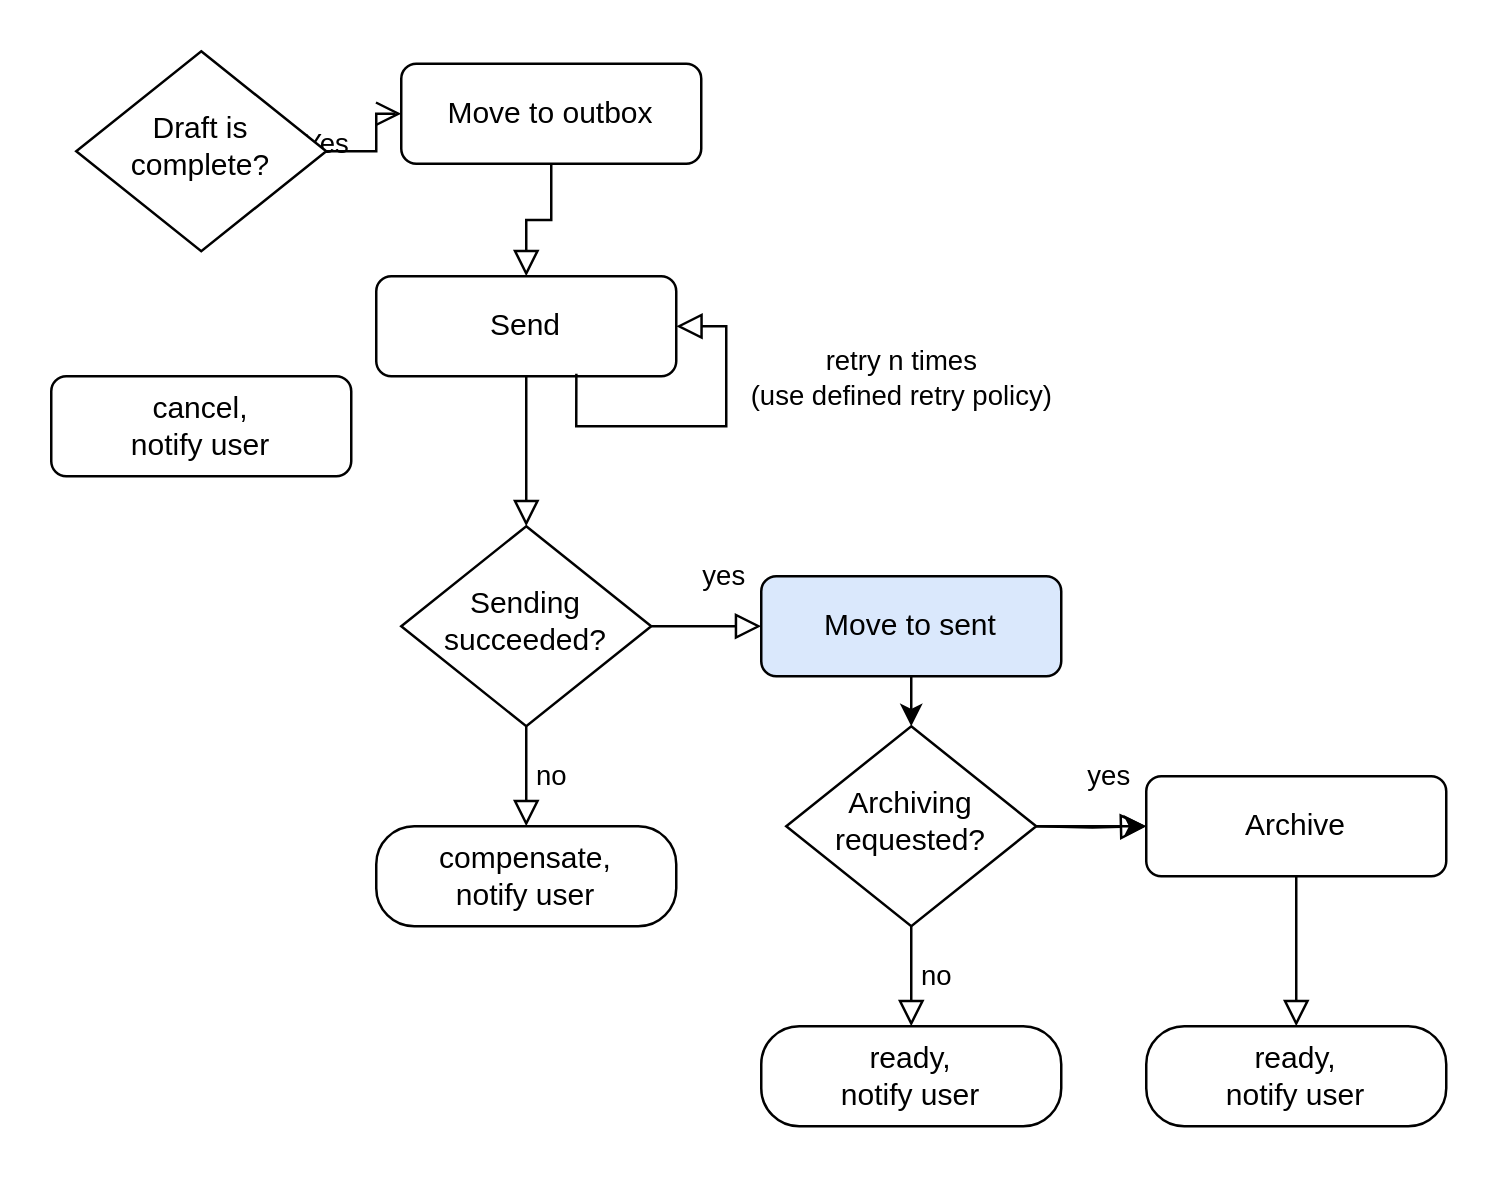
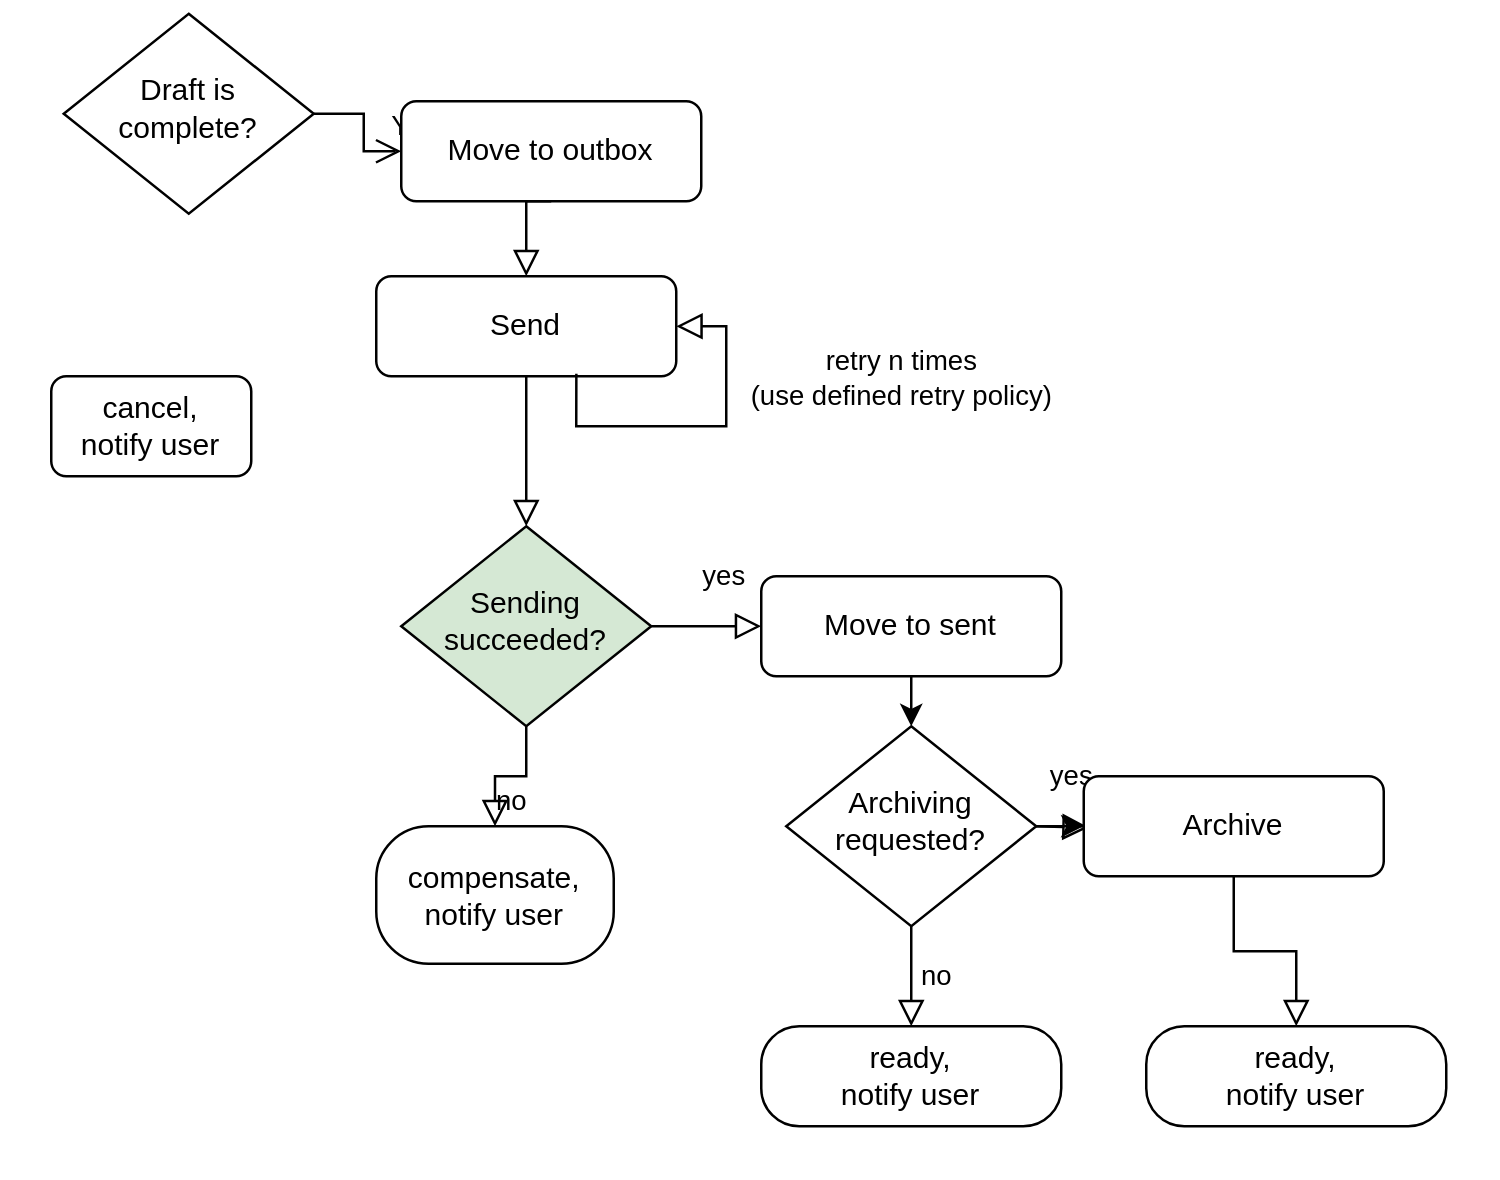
node "Move to outbox": moved (551, 114) -> (551, 151)
node "Draft is complete?": moved (201, 151) -> (189, 114)
node "cancel, notify user": size 300x100 -> 200x100
node "Sending succeeded?": fillcolor #ffffff -> #d5e8d4
node "Move to sent": fillcolor #dae8fc -> #ffffff
node "Archive": moved (1296, 826) -> (1234, 826)
node "compensate, notify user": size 300x100 -> 238x138
